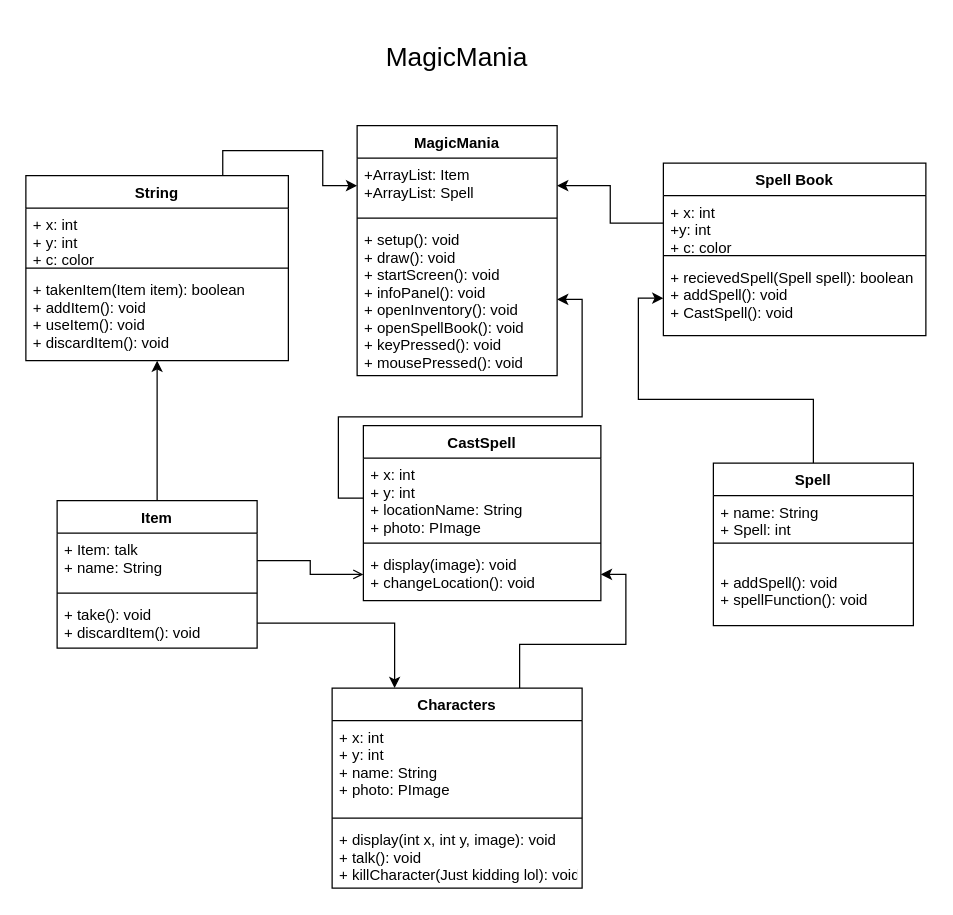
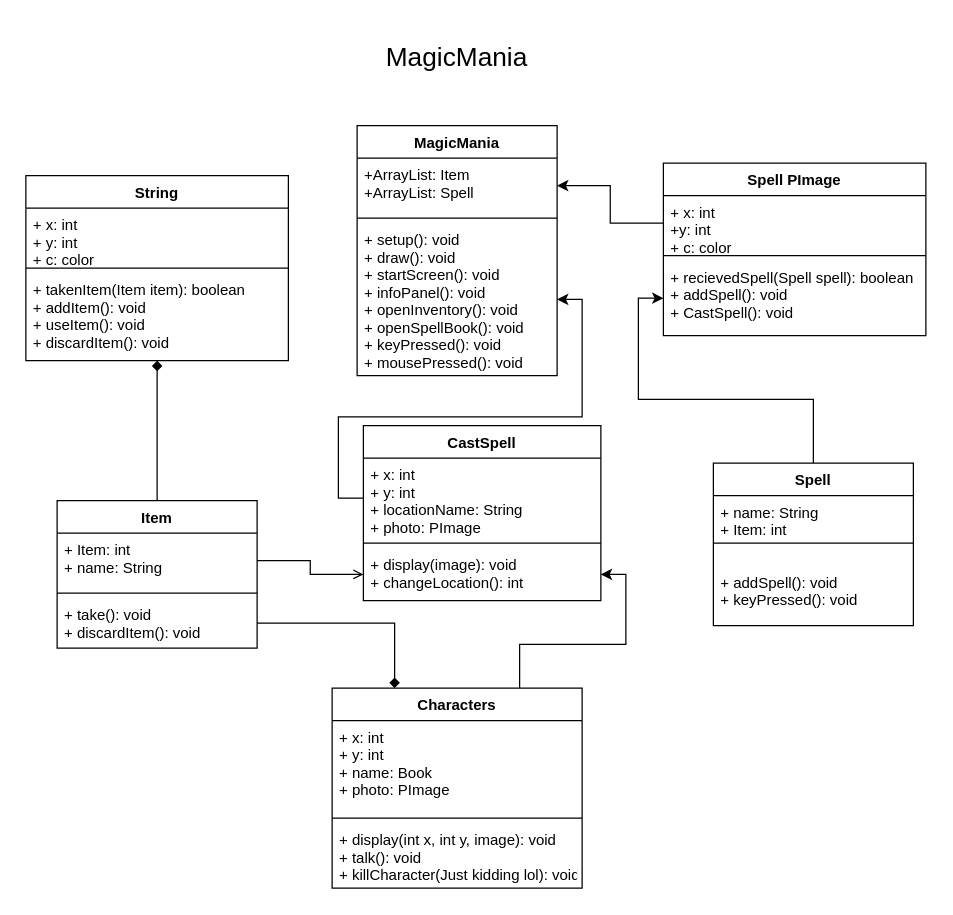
edge "String" -> "+ArrayList: Item +ArrayList: Spell": removed
node "Spell Book": label "Spell Book" -> "Spell PImage"
edge "Item" -> "String": arrowhead classic -> diamond
node "+ name: String + Spell: int": label "+ name: String + Spell: int" -> "+ name: String + Item: int"
node "+ Item: talk + name: String": label "+ Item: talk + name: String" -> "+ Item: int + name: String"
node "+ display(image): void + changeLocation(): void": label "+ display(image): void + changeLocation(): void" -> "+ display(image): void + changeLocation(): int"
node "+ addSpell(): void + spellFunction(): void": label "+ addSpell(): void + spellFunction(): void" -> "+ addSpell(): void + keyPressed(): void"
edge "+ take(): void + discardItem(): void" -> "Characters": arrowhead classic -> diamond
node "+ x: int + y: int + name: String + photo: PImage": label "+ x: int + y: int + name: String + photo: PImage" -> "+ x: int + y: int + name: Book + photo: PImage"
